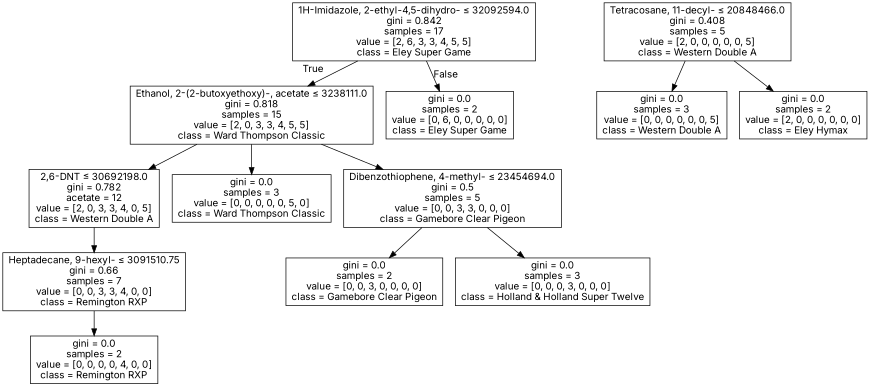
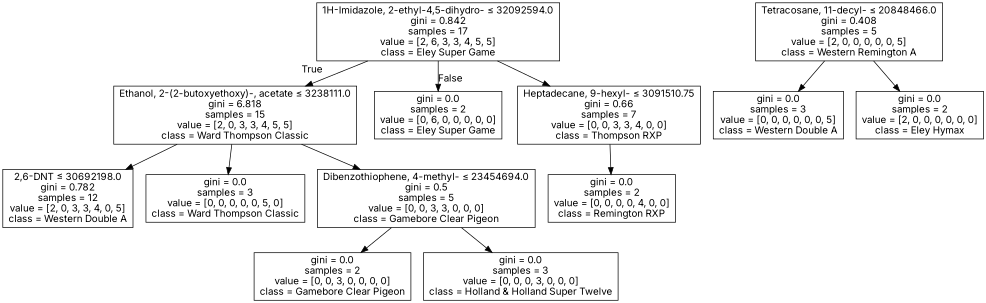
node "Tetracosane, 11-decyl- ≤ 20848466.0": text "class = Western Double A" -> "class = Western Remington A"
node "Ethanol, 2-(2-butoxyethoxy)-, acetate ≤ 3238111.0": text "gini = 0.818" -> "gini = 6.818"
node "2,6-DNT ≤ 30692198.0": text "acetate = 12" -> "samples = 12"
edge "2,6-DNT ≤ 30692198.0" -> "Heptadecane, 9-hexyl- ≤ 3091510.75": now "1H-Imidazole, 2-ethyl-4,5-dihydro- ≤ 32092594.0" -> "Heptadecane, 9-hexyl- ≤ 3091510.75"
node "Heptadecane, 9-hexyl- ≤ 3091510.75": text "class = Remington RXP" -> "class = Thompson RXP"
